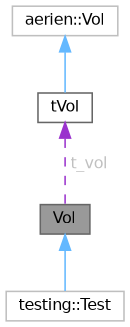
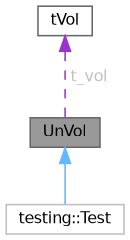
node "aerien::Vol": removed
node "Vol": label "Vol" -> "UnVol"
